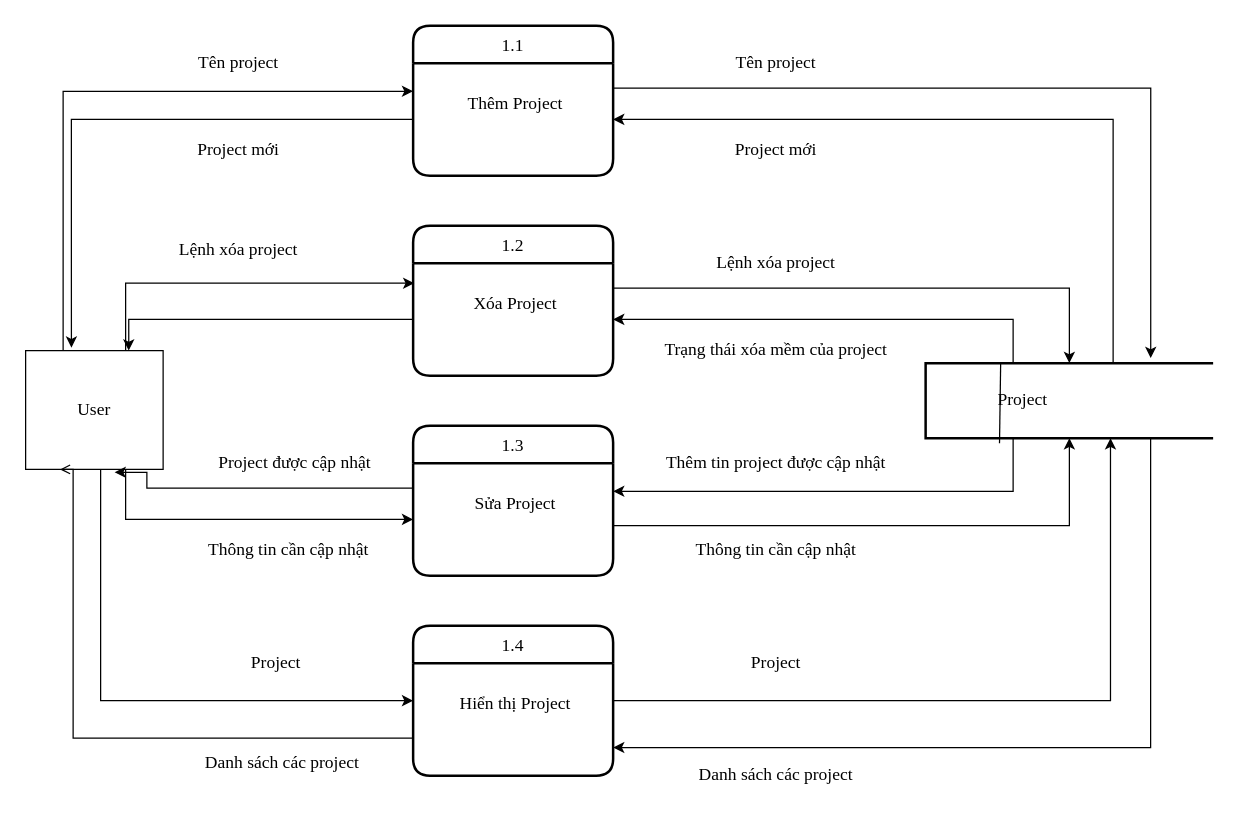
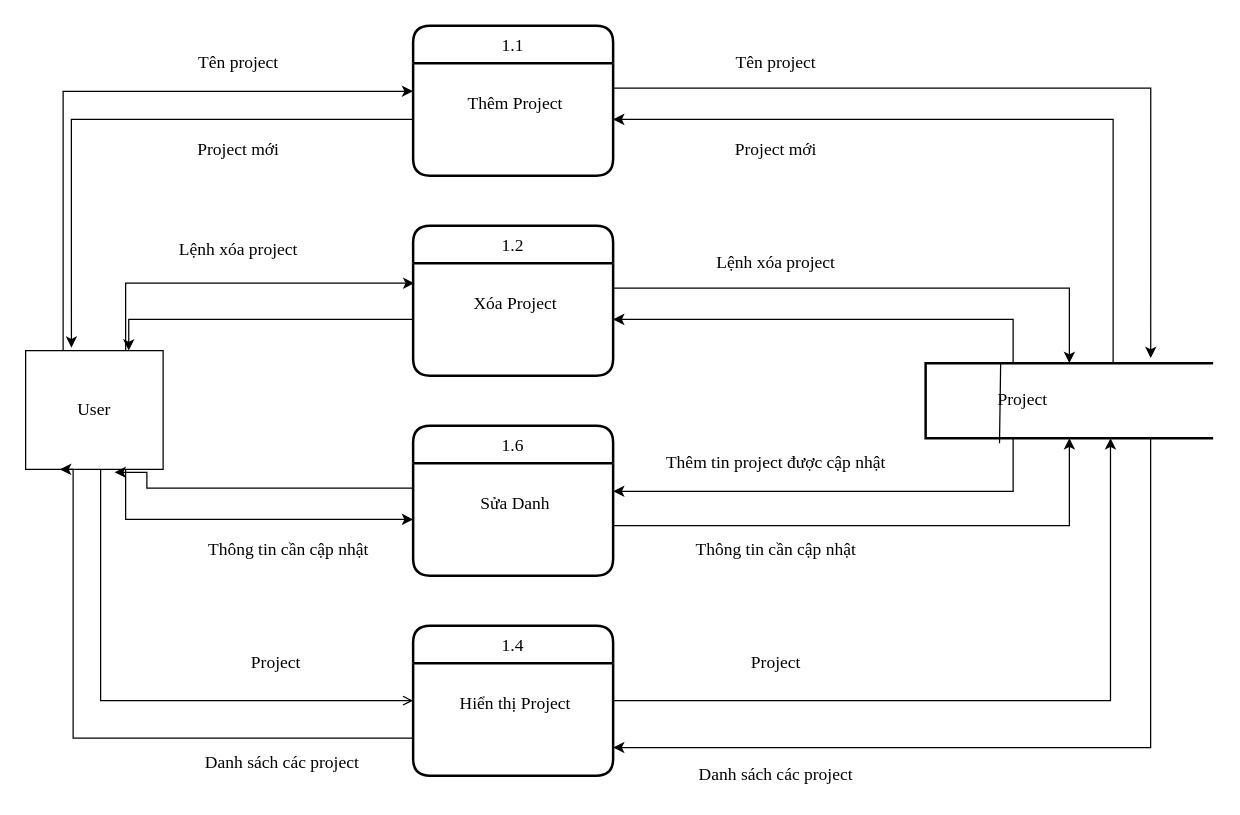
node "Trạng thái xóa mềm của project": removed
node "1.3": label "1.3" -> "1.6"
node "Project được cập nhật": removed
edge "Hiển thị Project" -> "User": arrowhead open -> classic
node "Sửa Project": label "Sửa Project" -> "Sửa Danh"
edge "User" -> "1.4": arrowhead classic -> open
